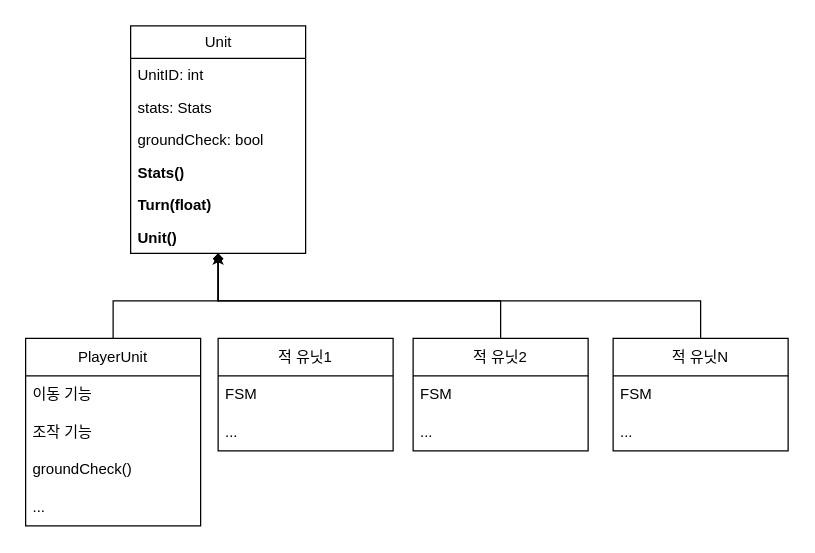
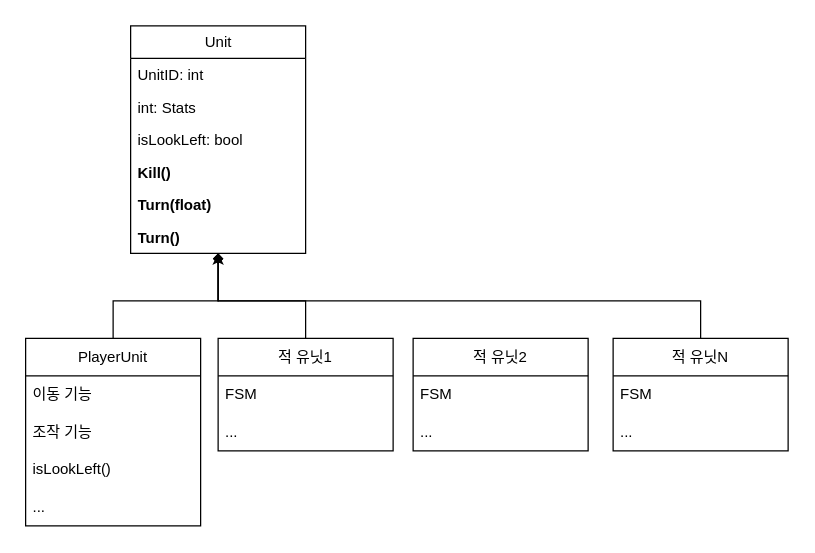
node "stats: Stats": label "stats: Stats" -> "int: Stats"
node "groundCheck: bool": label "groundCheck: bool" -> "isLookLeft: bool"
node "Stats()": label "Stats()" -> "Kill()"
node "Unit()": label "Unit()" -> "Turn()"
edge "적 유닛1" -> "Unit": added
edge "적 유닛2" -> "Unit": removed
node "groundCheck()": label "groundCheck()" -> "isLookLeft()"
